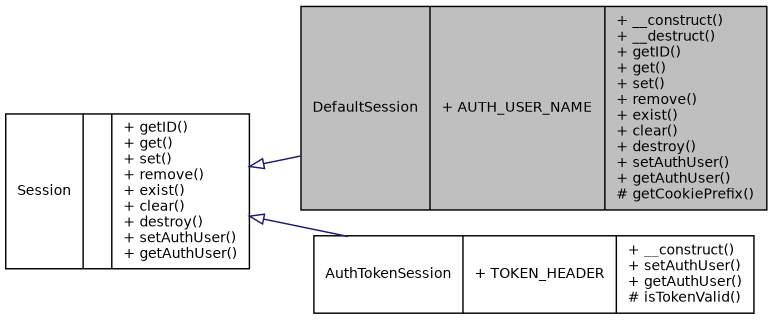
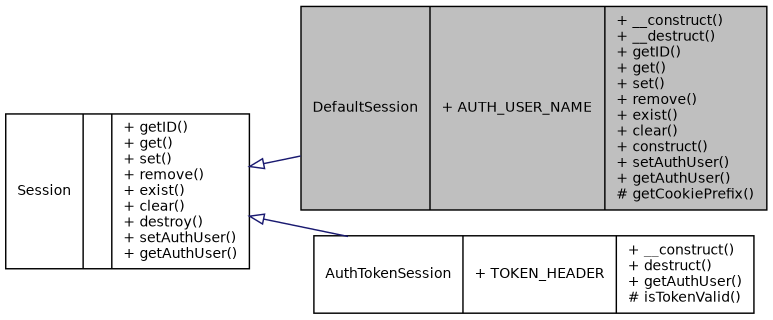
node "DefaultSession": text "+ destroy()" -> "+ construct()"
node "AuthTokenSession": text "+ setAuthUser()" -> "+ destruct()"
